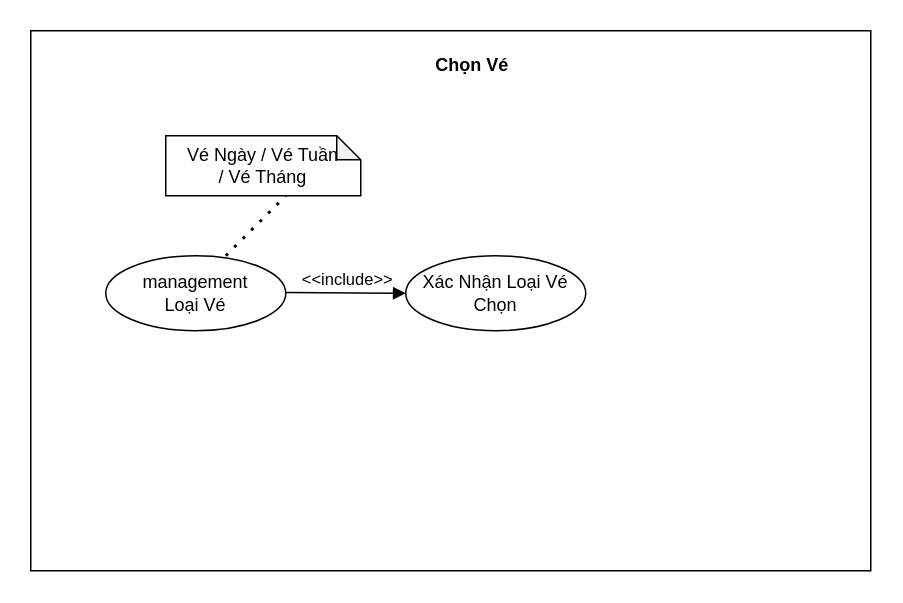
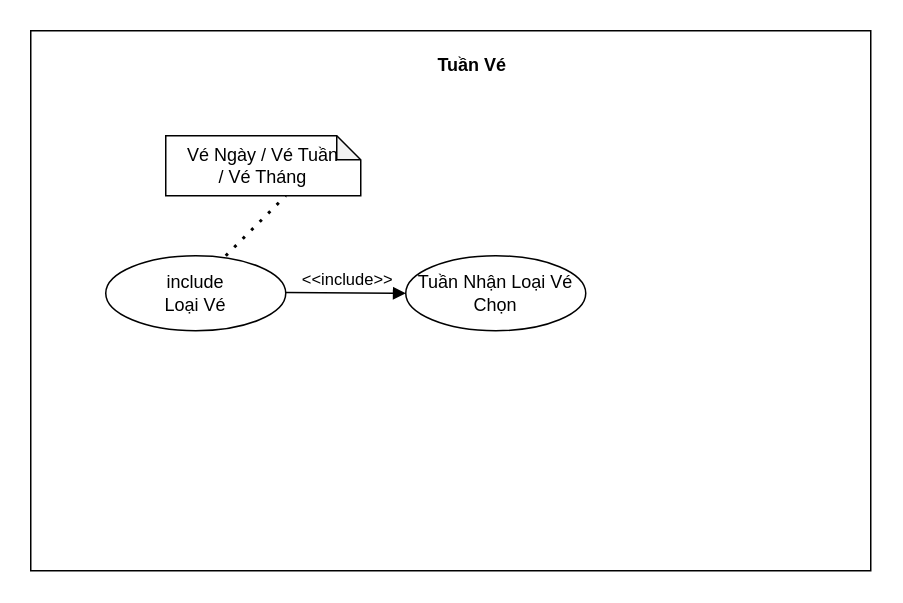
node "Chọn Vé": label "Chọn Vé" -> "Tuần Vé"
node "management Loại Vé": label "management Loại Vé" -> "include Loại Vé"
node "Xác Nhận Loại Vé Chọn": label "Xác Nhận Loại Vé Chọn" -> "Tuần Nhận Loại Vé Chọn"
